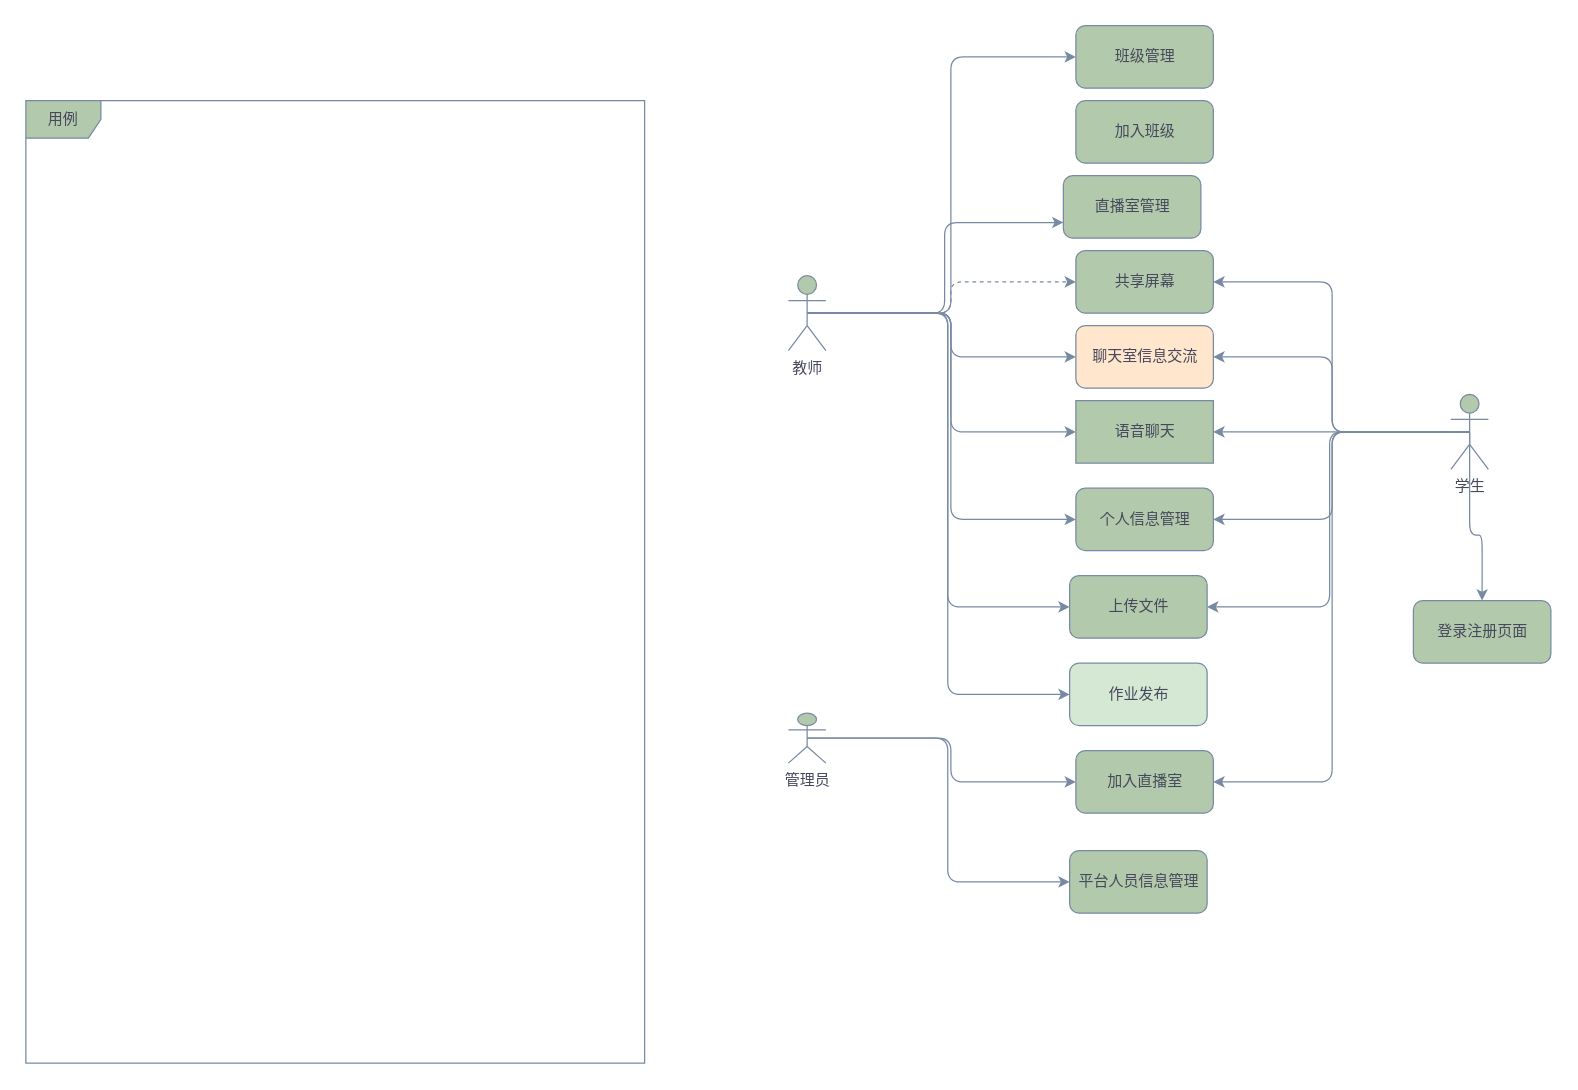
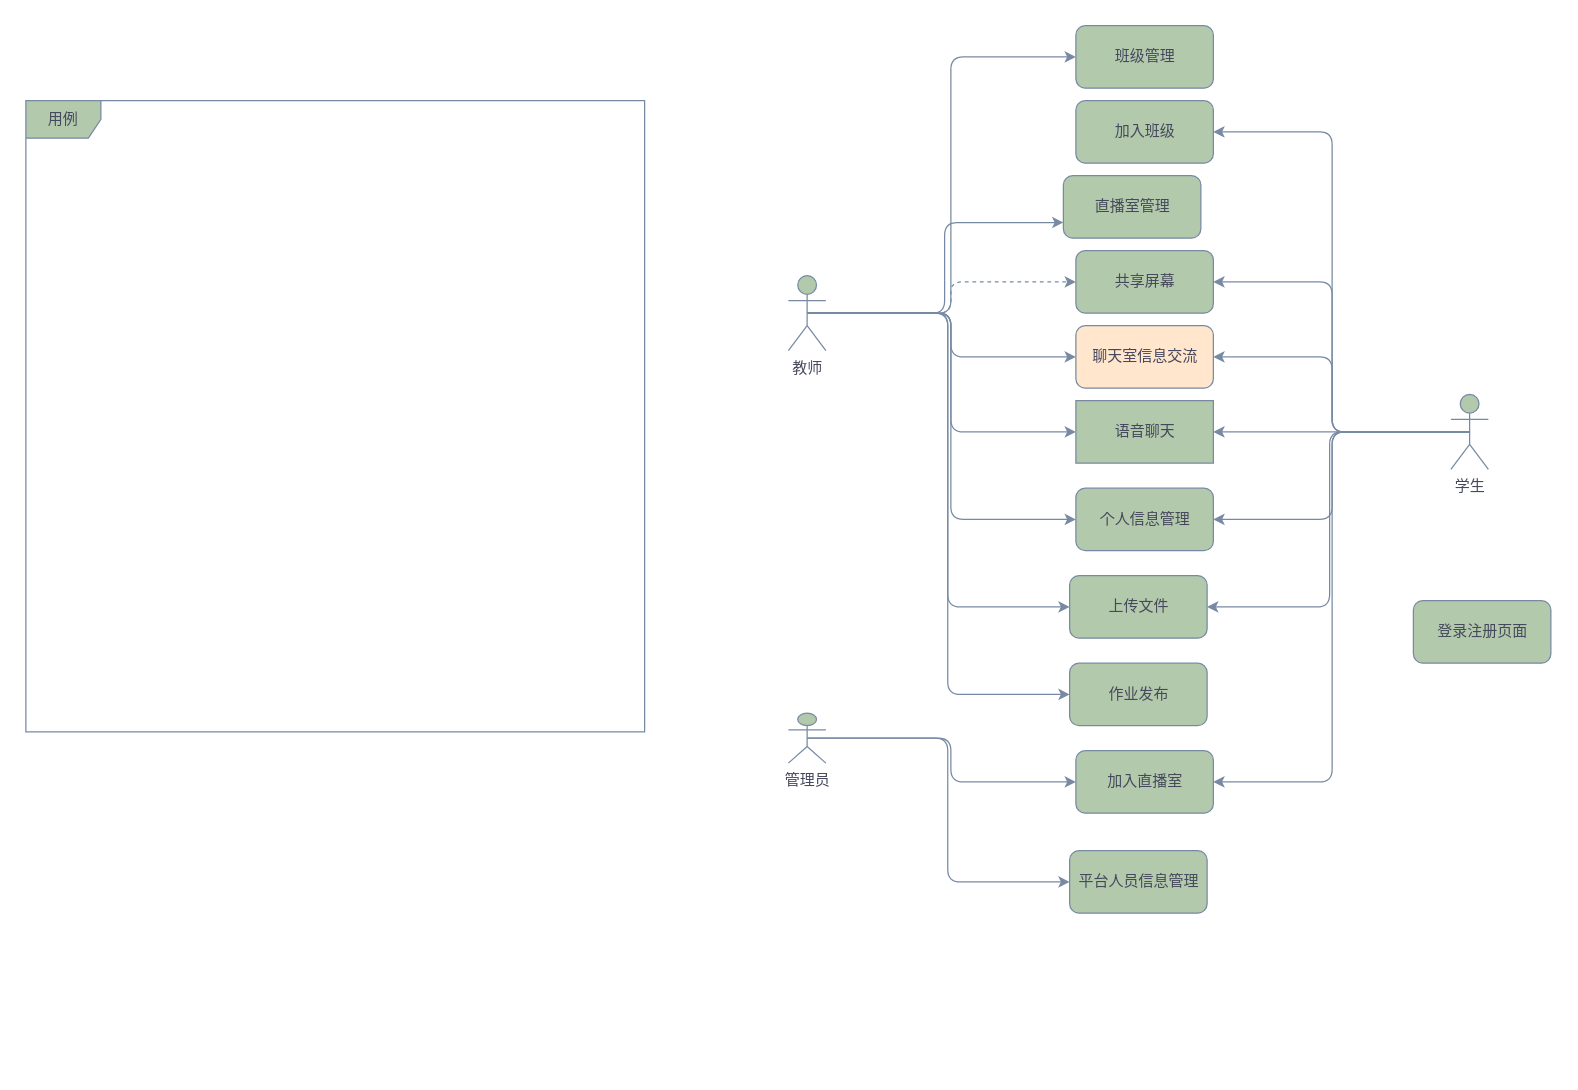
edge "学生" -> "登录注册页面": now "学生" -> "加入班级"
node "用例": size 619x963 -> 619x631
node "作业发布": fillcolor #d5e8d4 -> #b2c9ab
